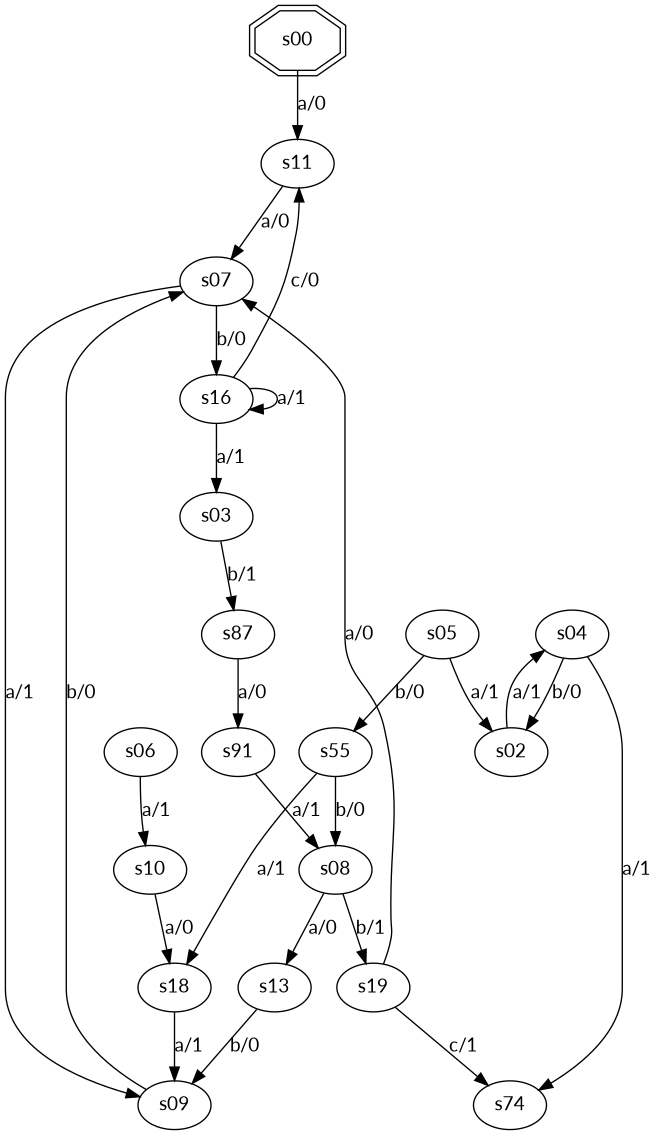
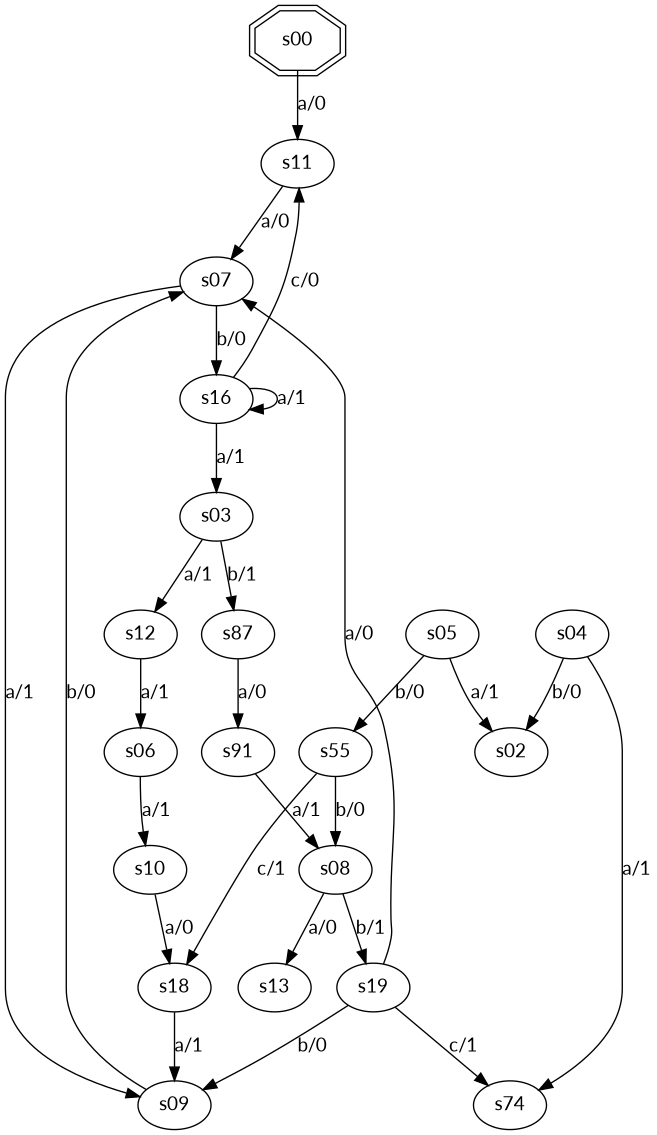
node "s12": added
edge "s02" -> "s04": removed, label "a/1"
edge "s55" -> "s18": label "a/1" -> "c/1"
edge "s13" -> "s09": now "s19" -> "s09"
